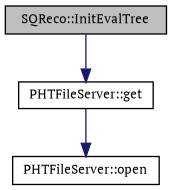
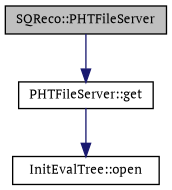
node "SQReco::InitEvalTree": label "SQReco::InitEvalTree" -> "SQReco::PHTFileServer"
node "PHTFileServer::open": label "PHTFileServer::open" -> "InitEvalTree::open"
